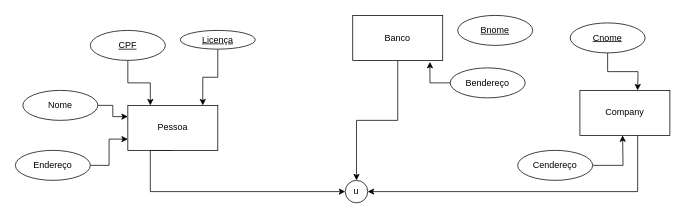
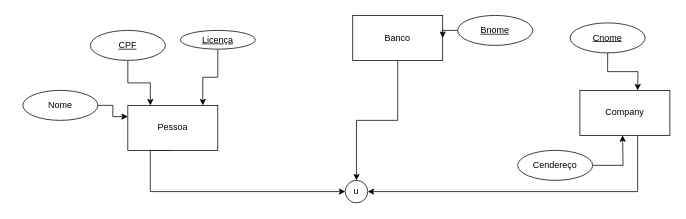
edge "Bnome" -> "Banco": added
edge "Bendereço" -> "Banco": removed
node "Bendereço": removed
node "Endereço": removed
edge "Endereço" -> "Pessoa": removed
